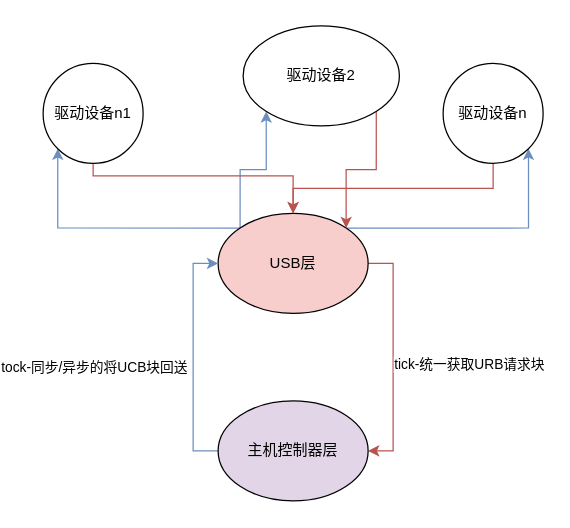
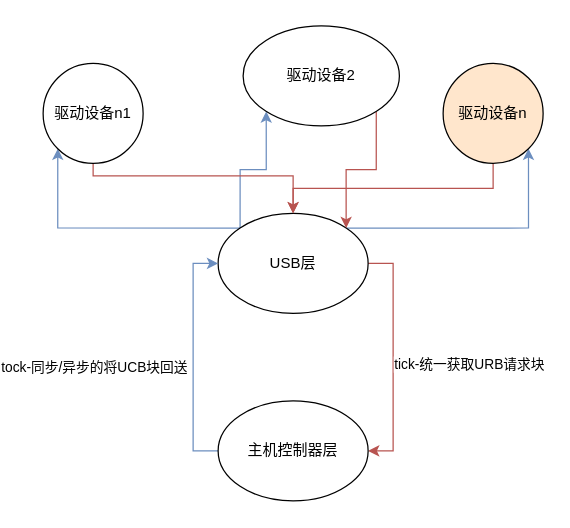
node "驱动设备n": fillcolor #ffffff -> #ffe6cc
node "USB层": fillcolor #f8cecc -> #ffffff
node "主机控制器层": fillcolor #e1d5e7 -> #ffffff
